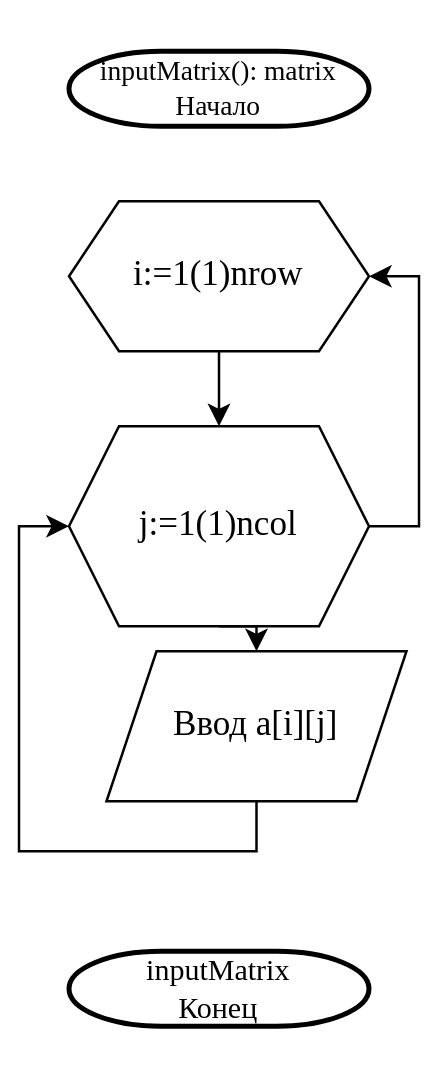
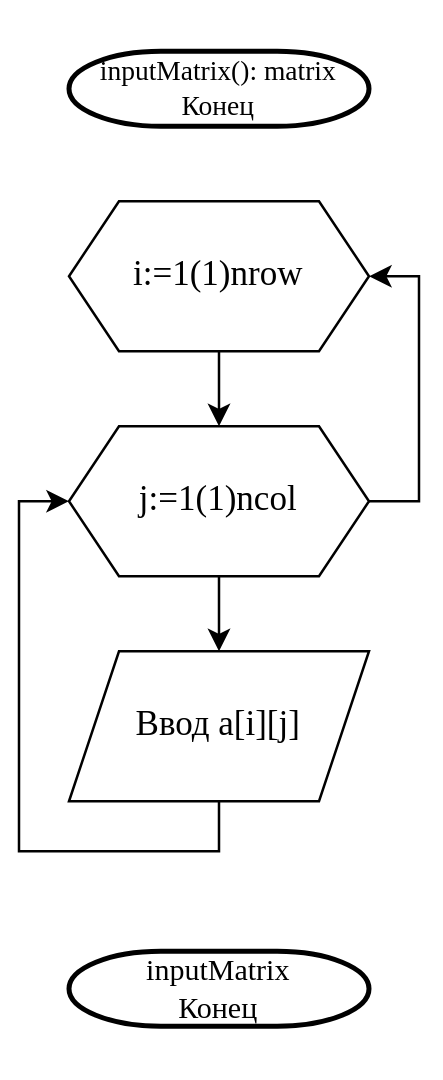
node "inputMatrix(): matrixНачало": label "inputMatrix(): matrixНачало" -> "inputMatrix(): matrixКонец"
node "j:=1(1)ncol": size 300x200 -> 300x150
node "Ввод a[i][j]": moved (256, 726) -> (219, 726)
